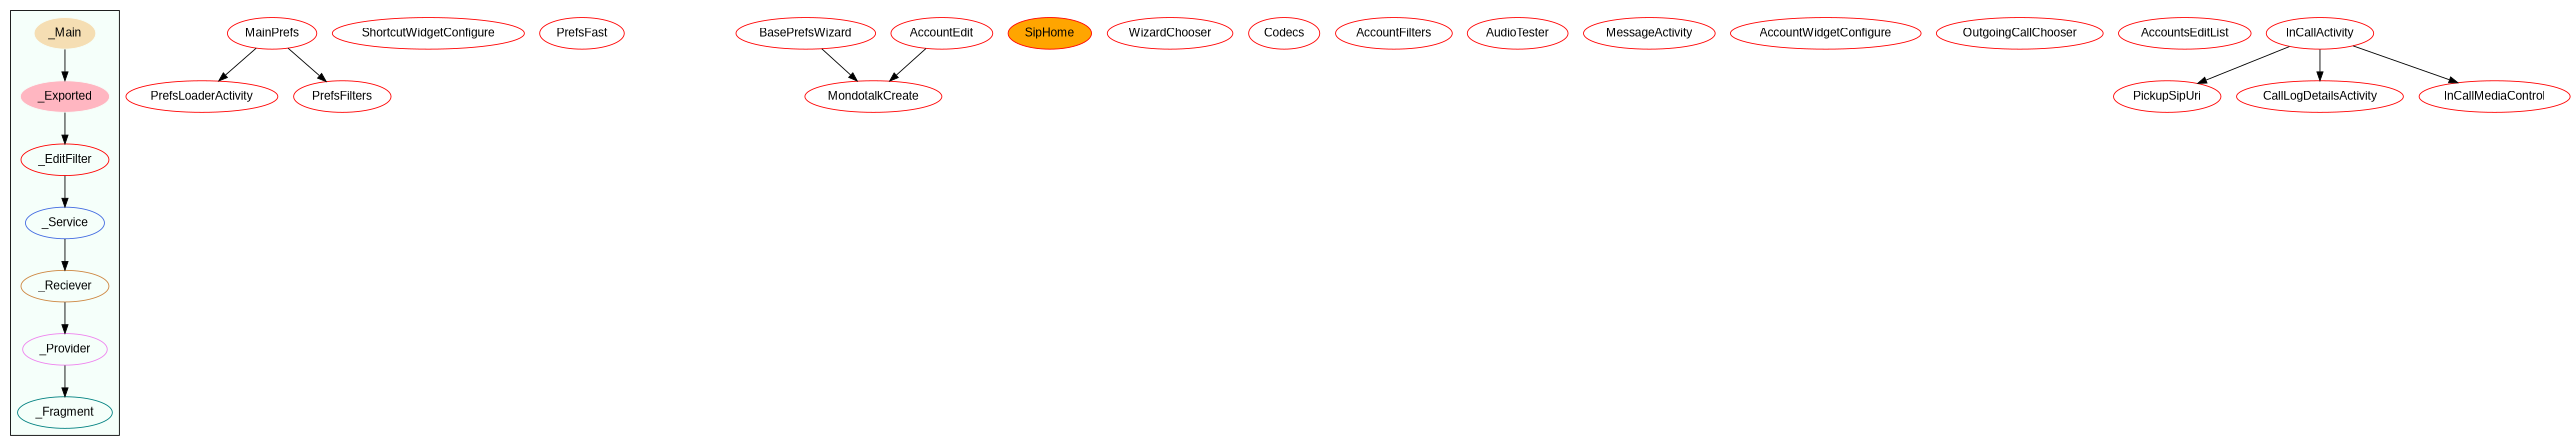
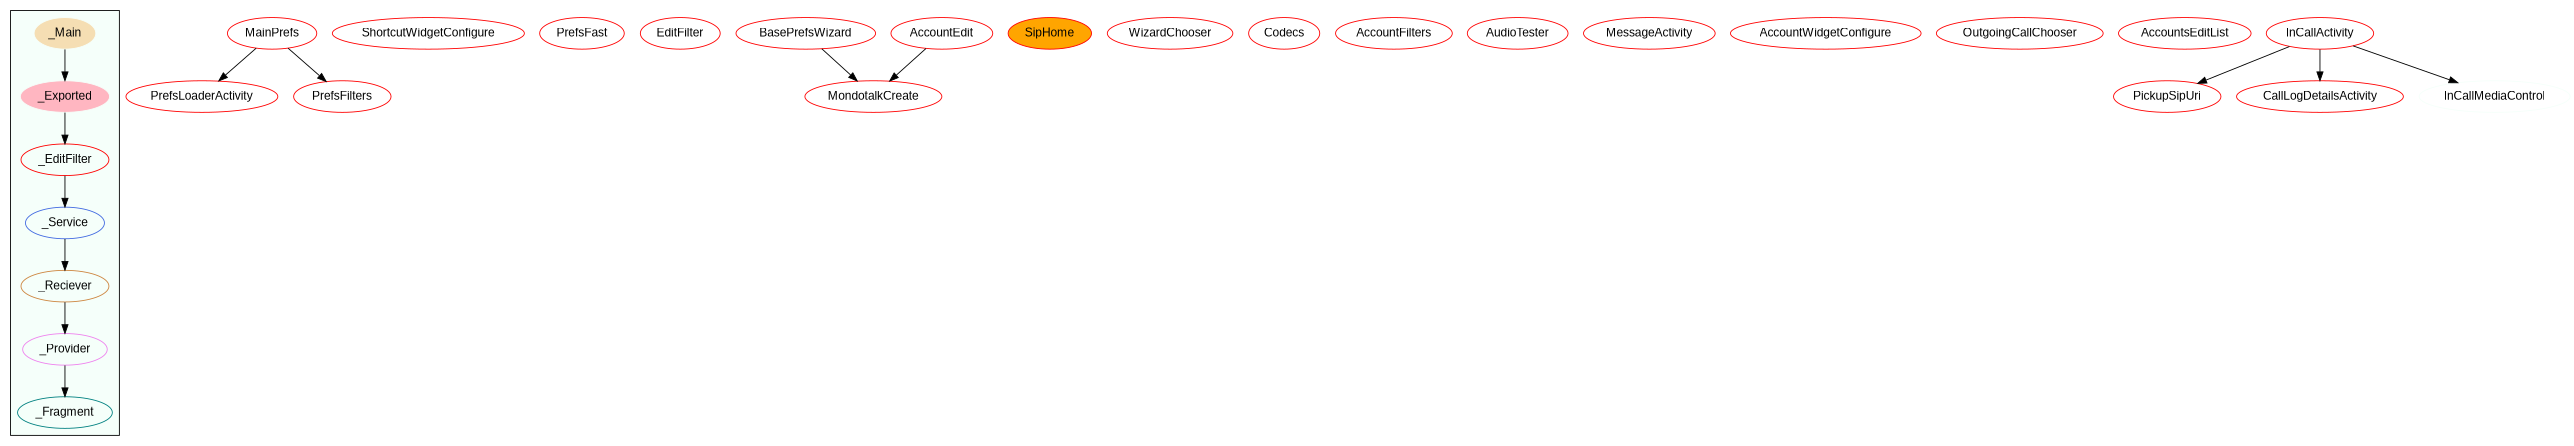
node "EditFilter": added
node "InCallMediaControl": color red -> mintcream
